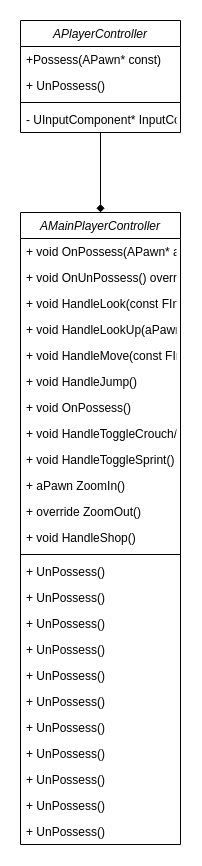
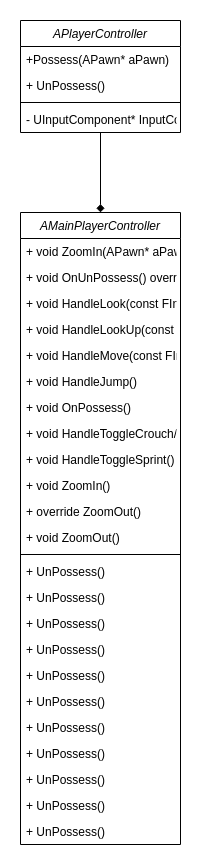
node "+Possess(APawn* const)": label "+Possess(APawn* const)" -> "+Possess(APawn* aPawn)"
node "+ void OnPossess(APawn* aPawn) override": label "+ void OnPossess(APawn* aPawn) override" -> "+ void ZoomIn(APawn* aPawn) override"
node "+ void HandleLookUp(aPawn FInputActionValue&)": label "+ void HandleLookUp(aPawn FInputActionValue&)" -> "+ void HandleLookUp(const FInputActionValue&)"
node "+ aPawn ZoomIn()": label "+ aPawn ZoomIn()" -> "+ void ZoomIn()"
node "+ void HandleShop()": label "+ void HandleShop()" -> "+ void ZoomOut()"
